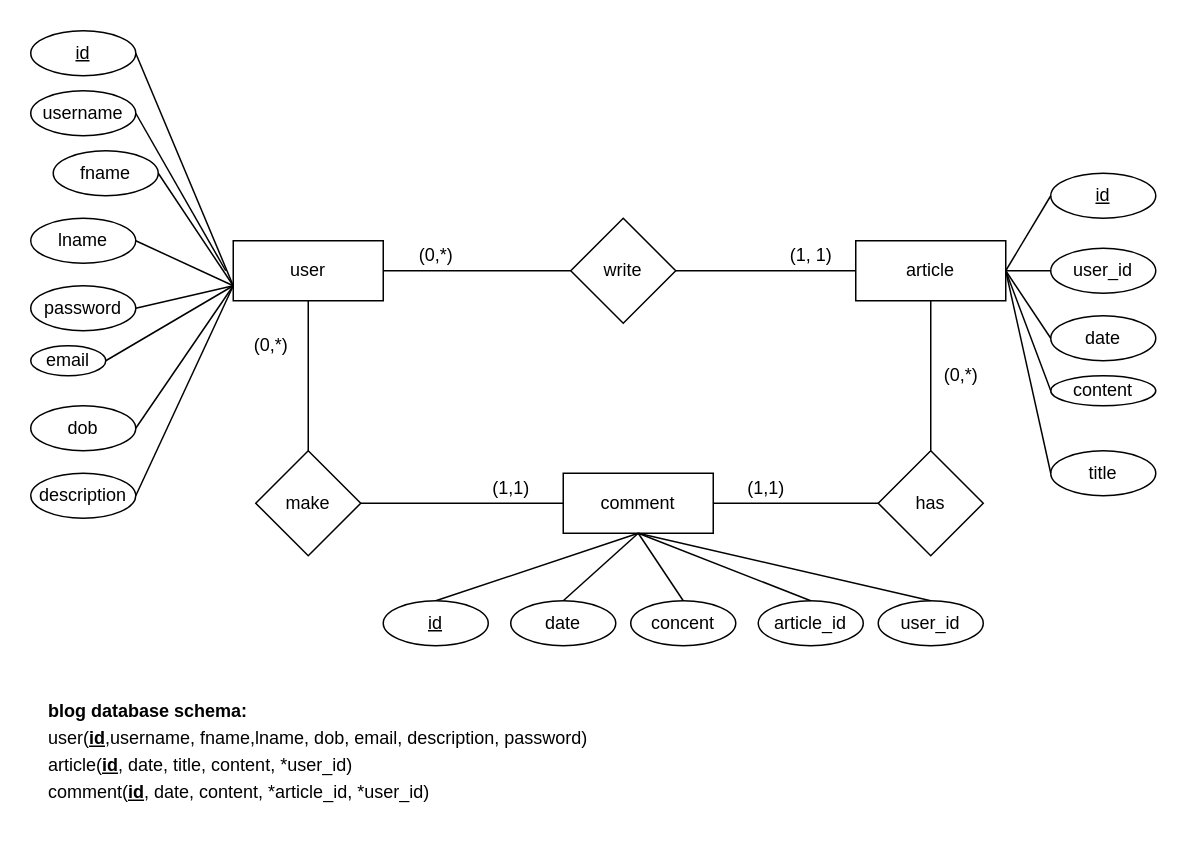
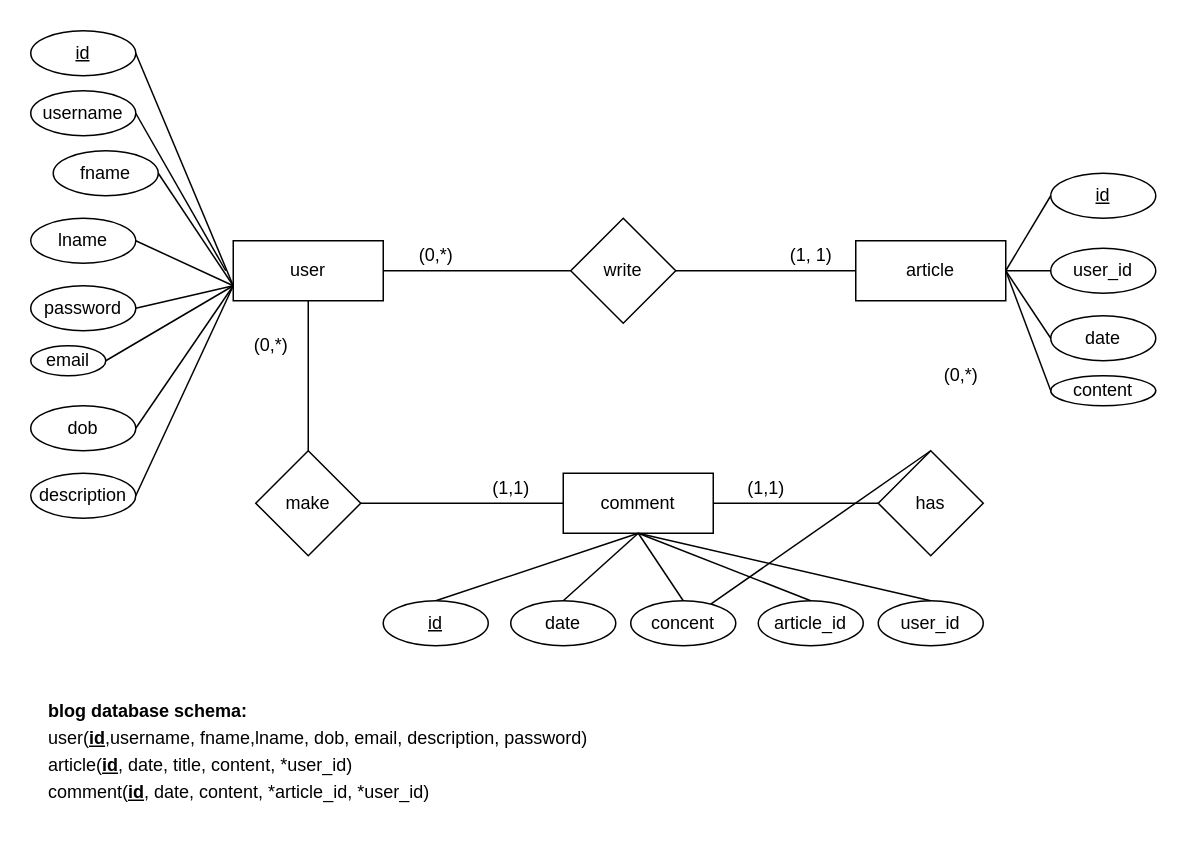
edge "article" -- "has": now "concent" -- "has"
edge "article" -- "title": removed
node "title": removed
